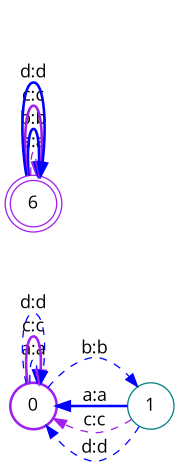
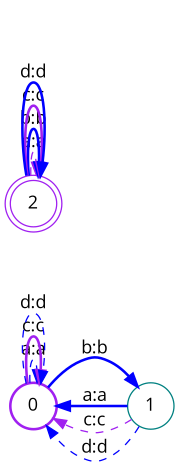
node "6": label "6" -> "2"
edge "0" -> "1": style dashed -> bold
